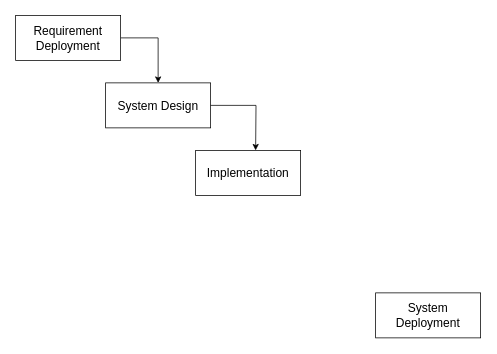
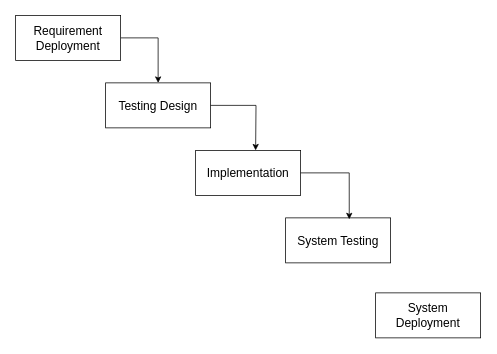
node "System Design": label "System Design" -> "Testing Design"
edge "Implementation" -> "System Testing": added
node "System Testing": added
